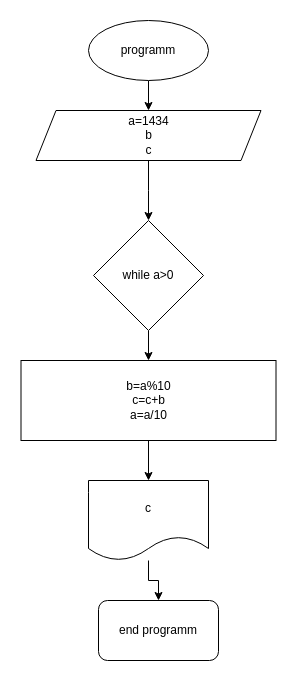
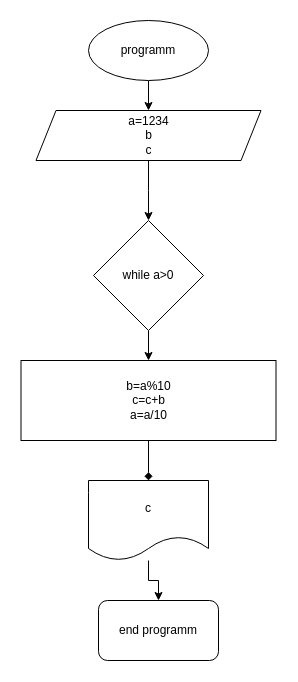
node "a=1434 b c": label "a=1434 b c" -> "a=1234 b c"
edge "b=a%10 c=c+b a=a/10" -> "c": arrowhead classic -> diamond
